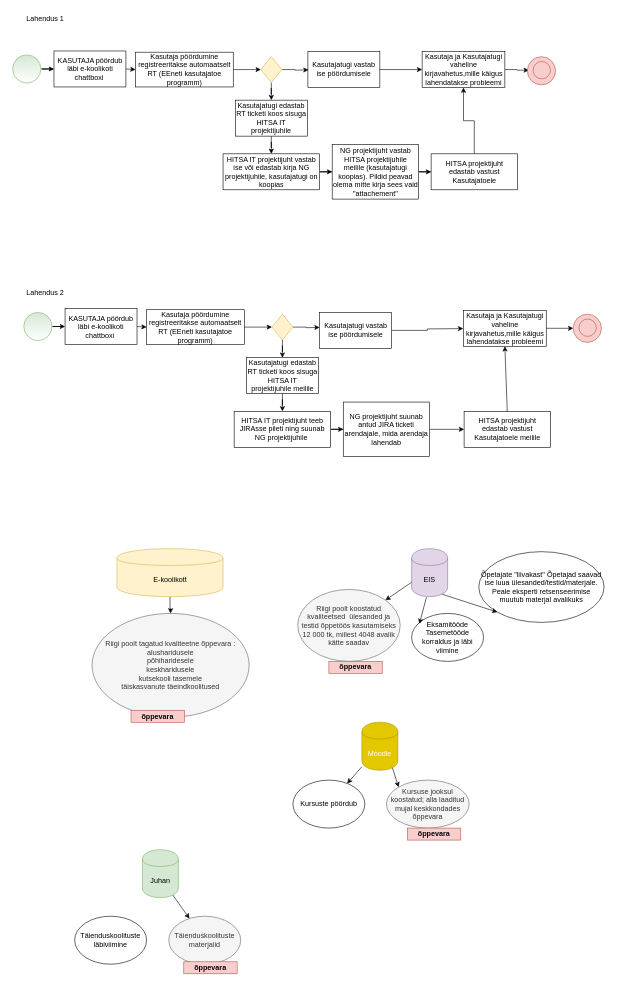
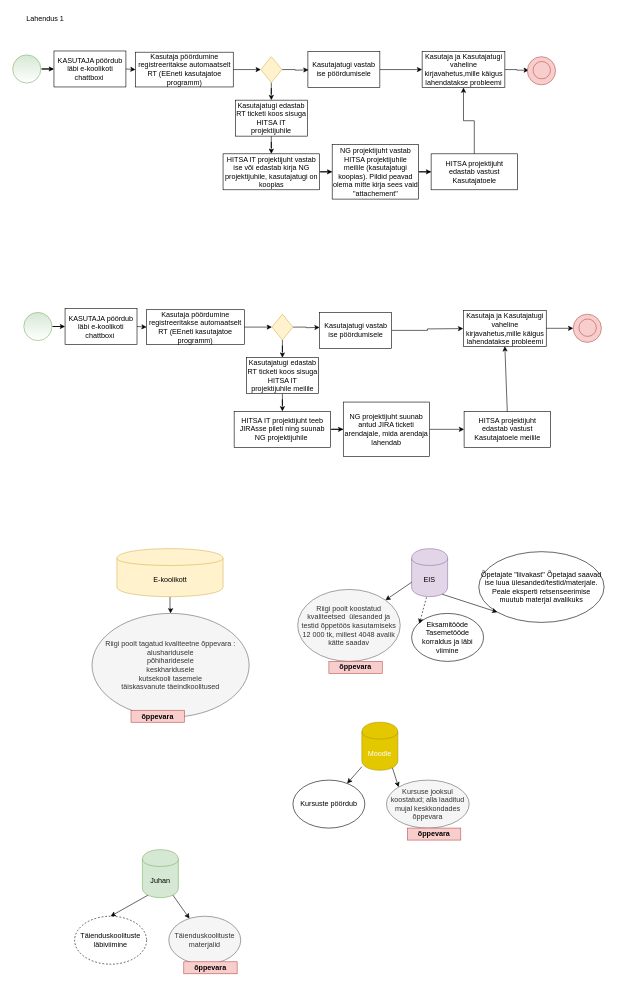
node "Lahendus 2": removed
edge "EIS" -> "Eksamitööde Tasemetööde korraldus ja läbi viimine": style solid -> dashed
edge "Juhan" -> "Täienduskoolituste läbiviimine": added
node "Täienduskoolituste läbiviimine": style solid -> dashed
